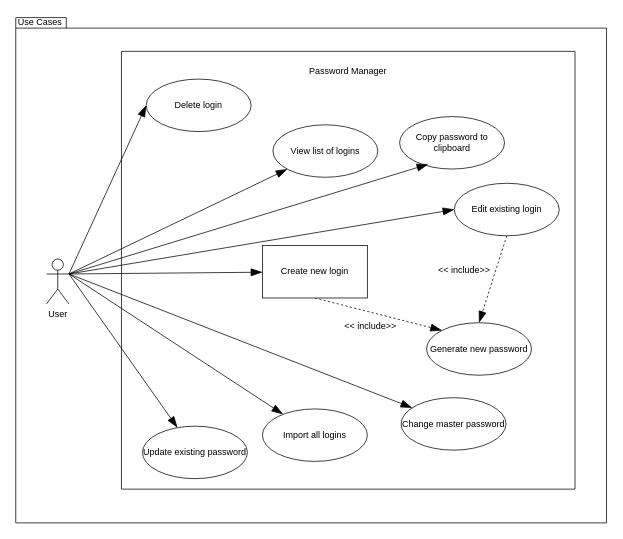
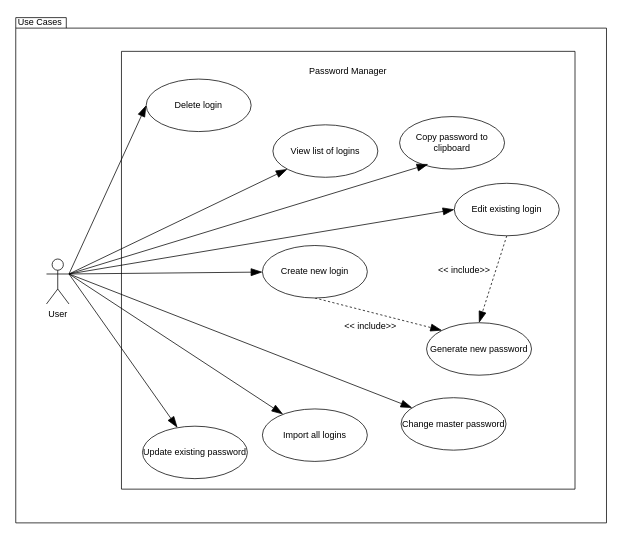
node "Create new login": shape rectangle -> ellipse
